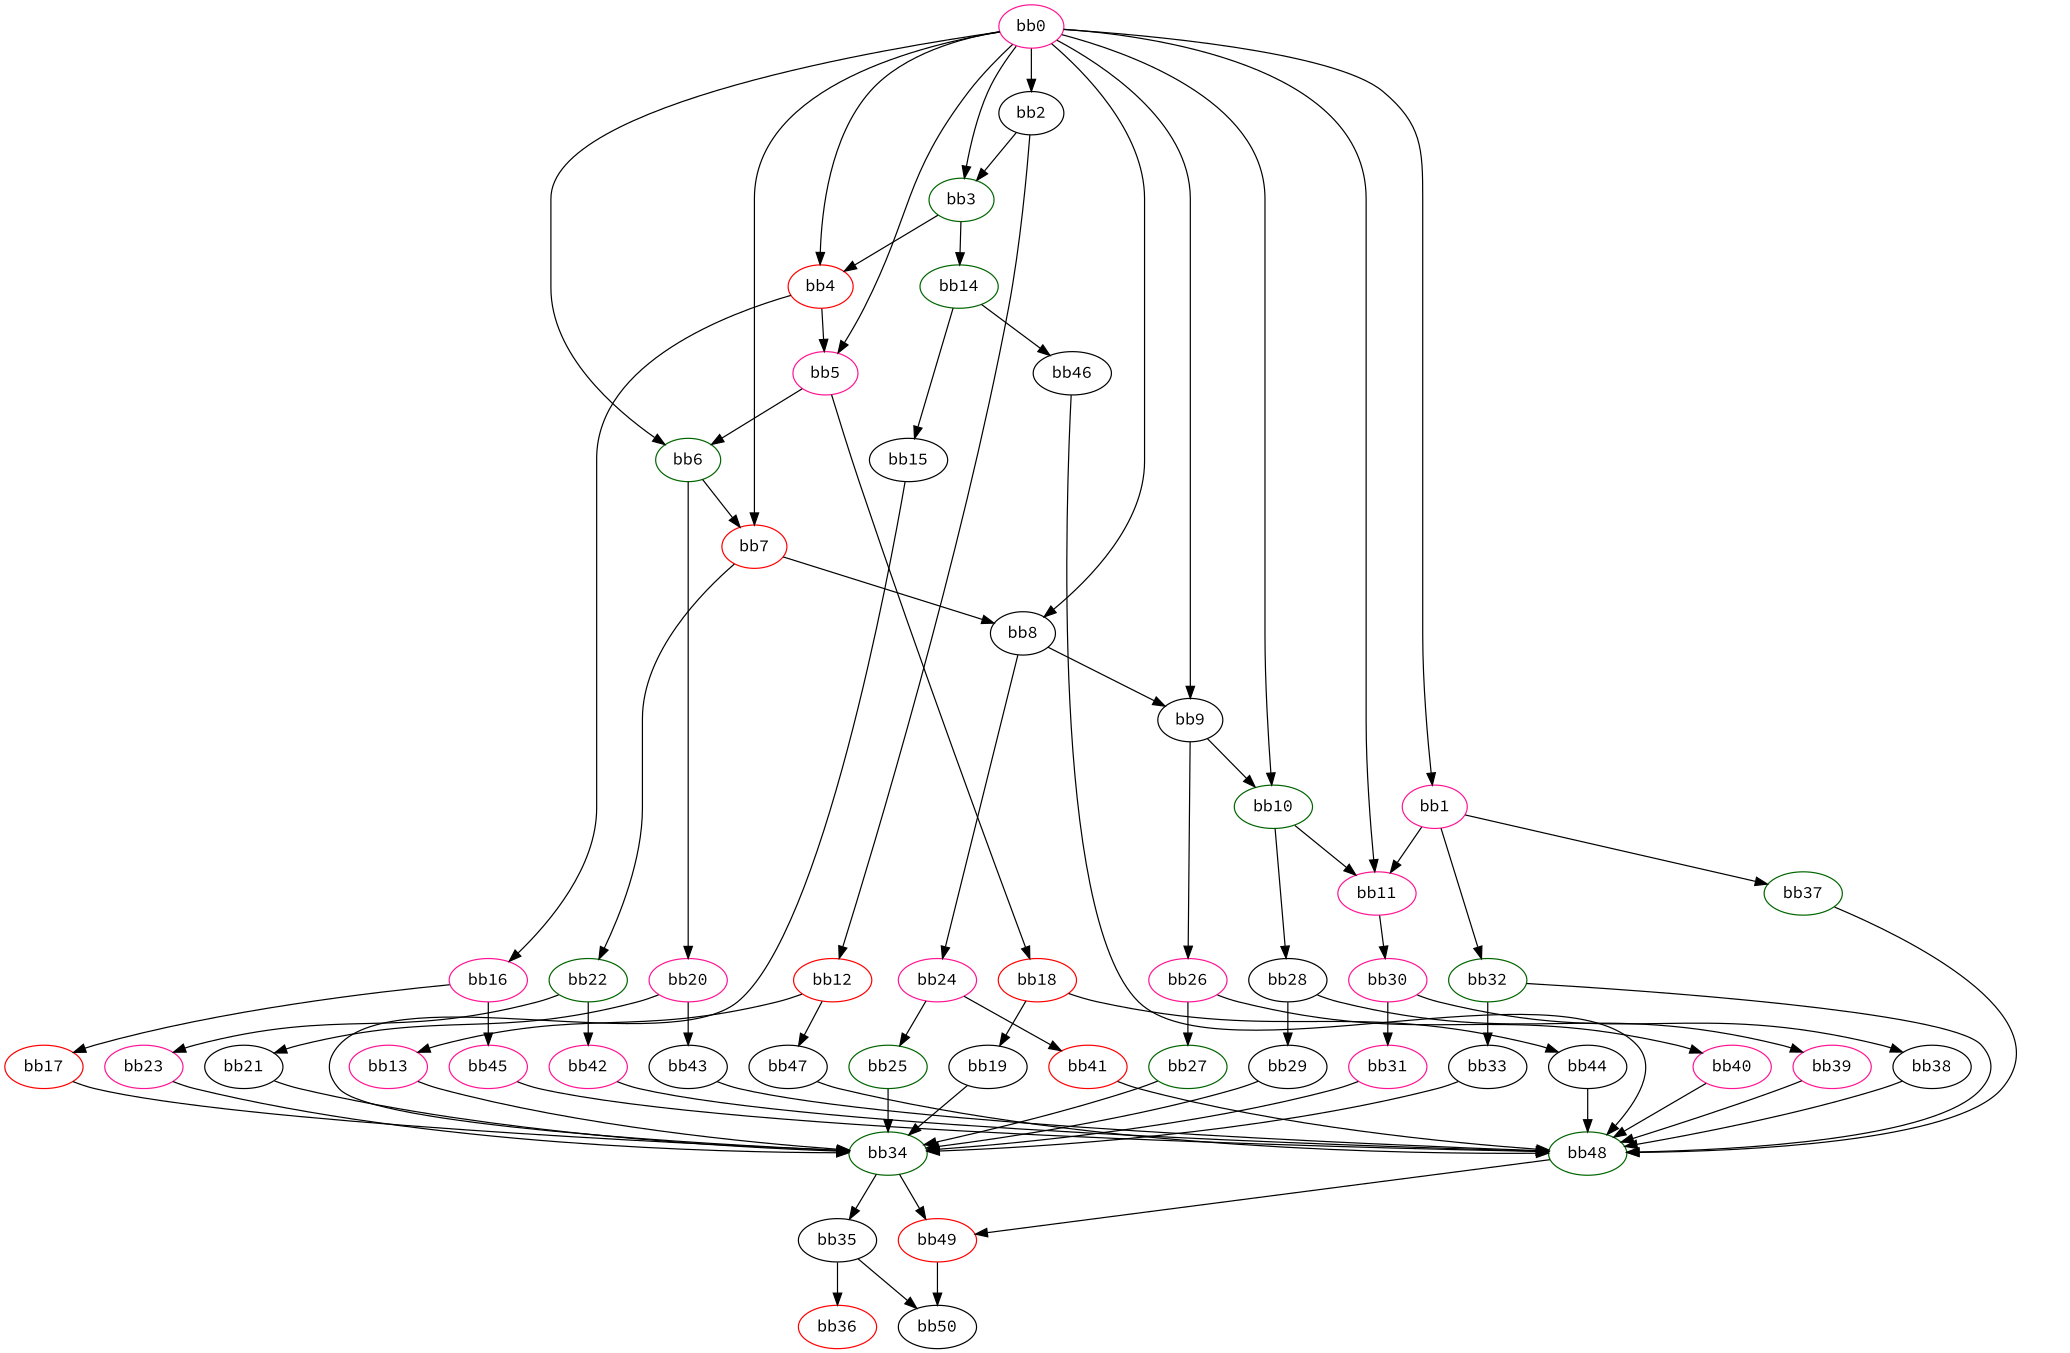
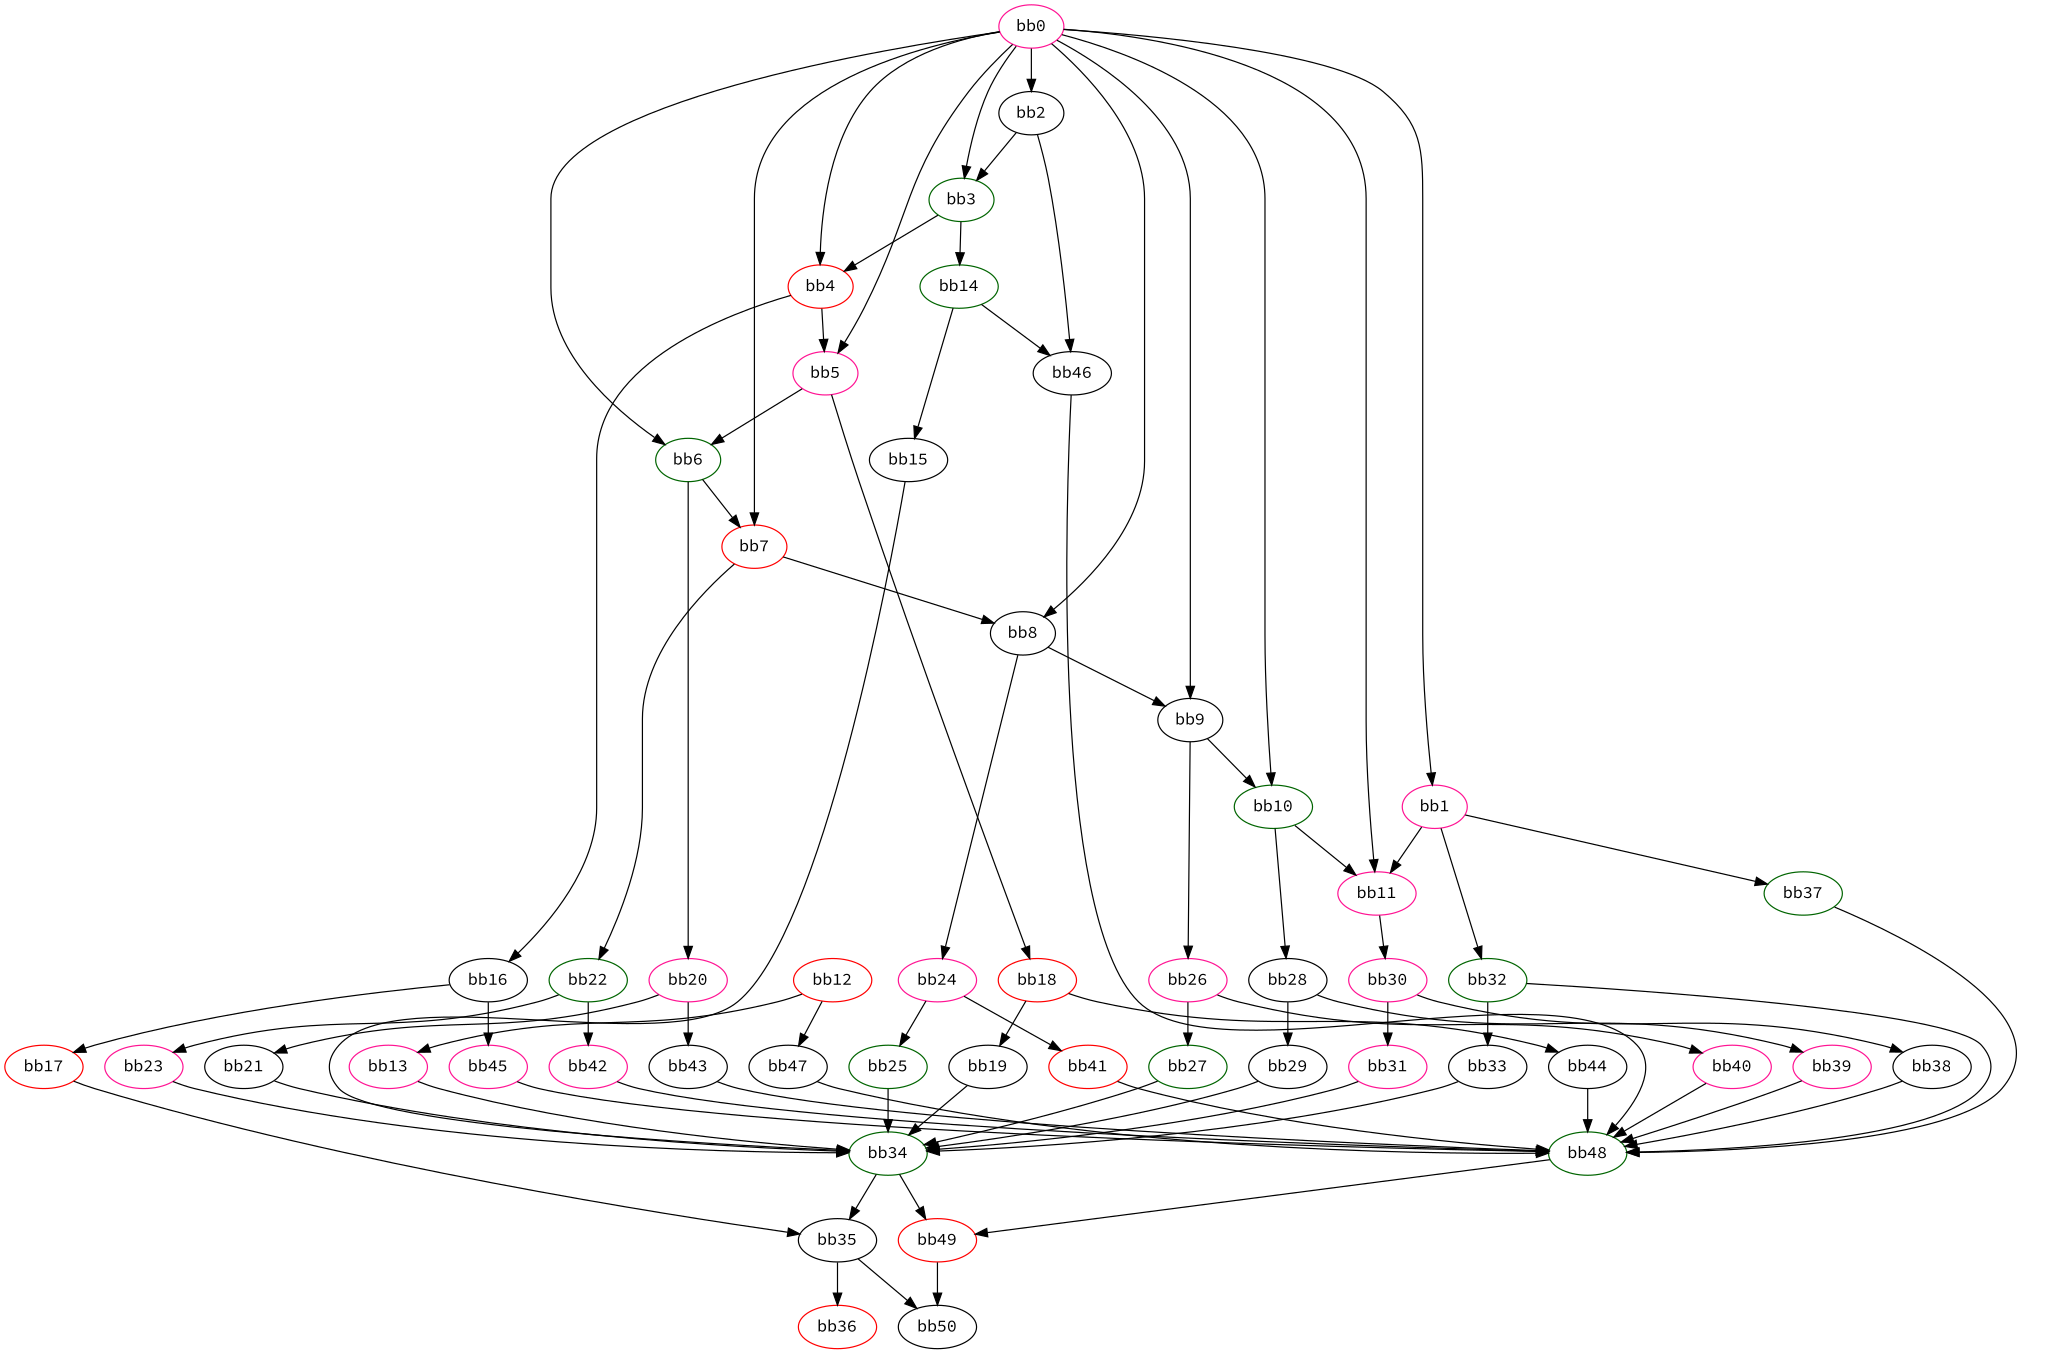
edge "bb2" -> "bb12": now "bb2" -> "bb46"
node "bb16": color deeppink -> black
edge "bb17" -> "bb34": now "bb17" -> "bb35"
